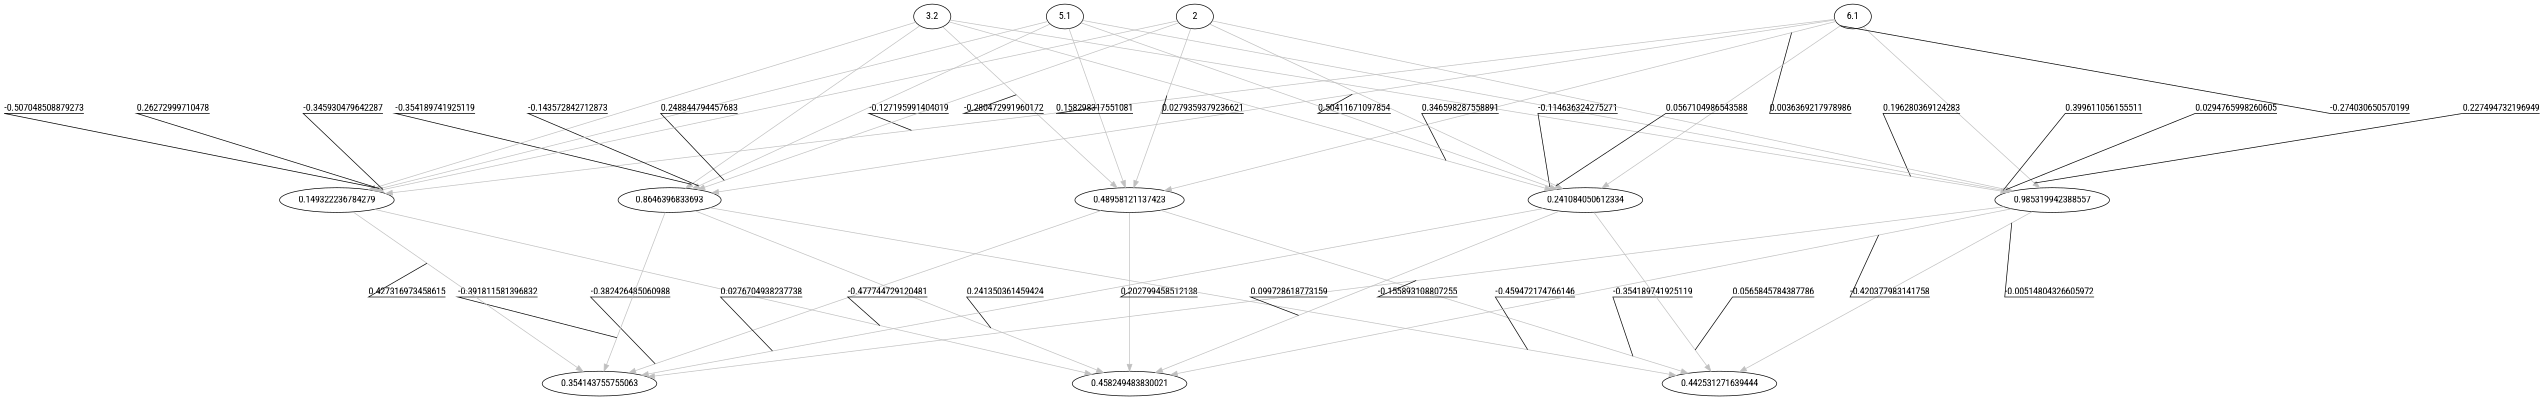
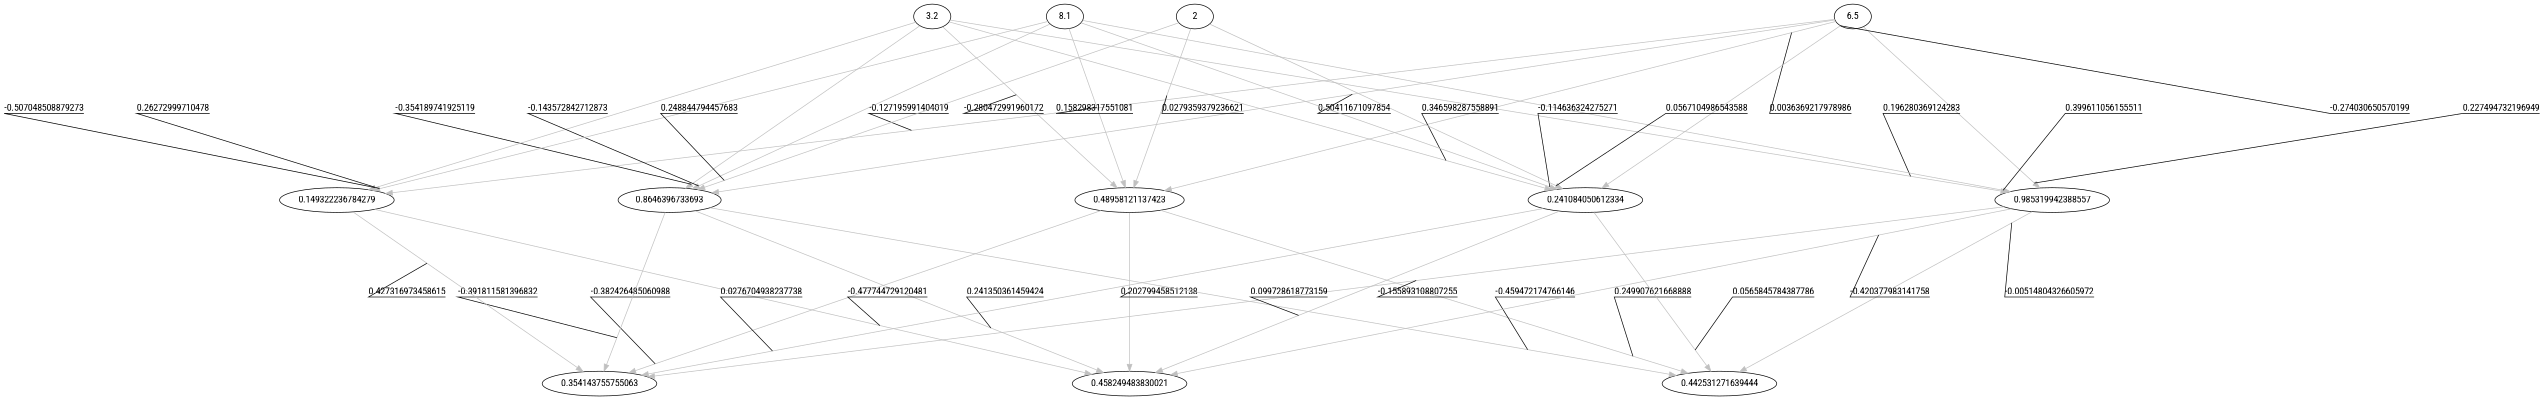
node "5.1": label "5.1" -> "8.1"
node "6.1": label "6.1" -> "6.5"
edge "2" -> "0.149322236784279": removed, label "-0.345930479642287"
edge "2" -> "0.985319942388557": removed, label "0.0294765998260605"
node "0.8646396833693": label "0.8646396833693" -> "0.8646396733693"
edge "0.48958121137423" -> "0.442531271639444": label "-0.354189741925119" -> "0.249907621668888"
